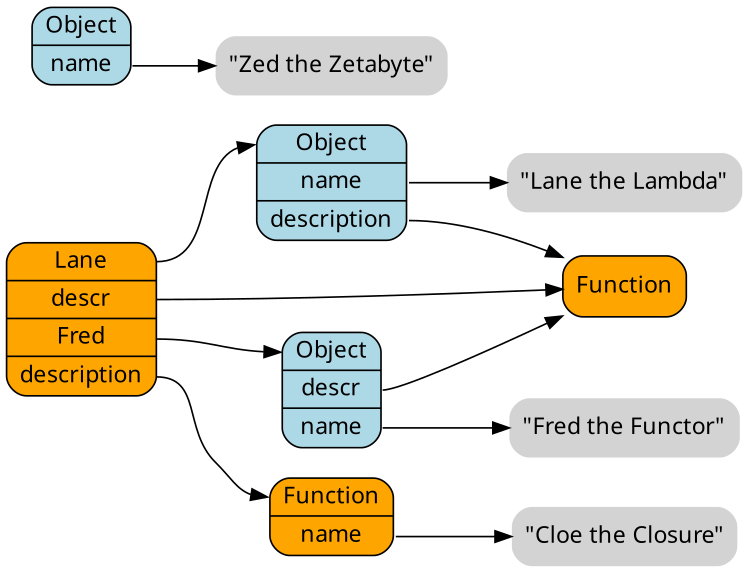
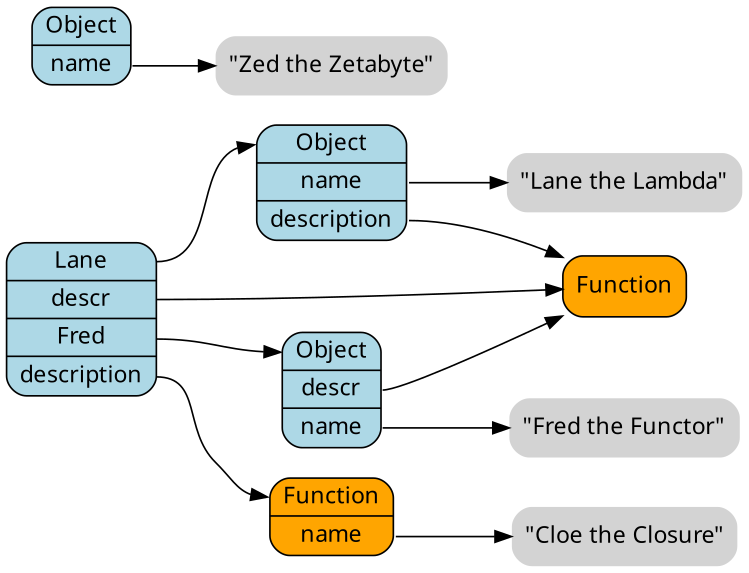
node "Lane": fillcolor orange -> lightBlue
